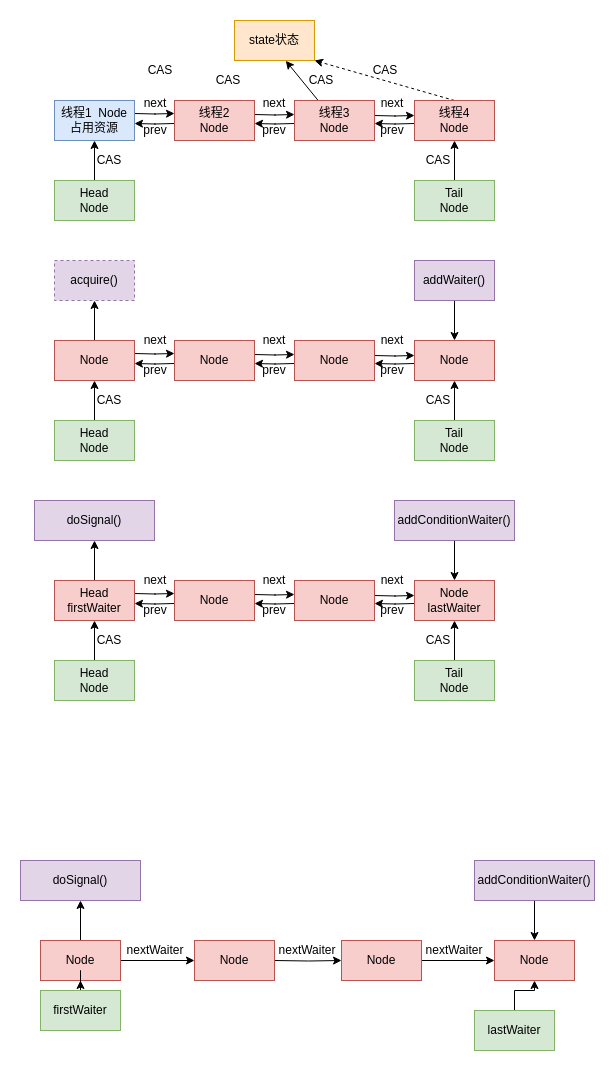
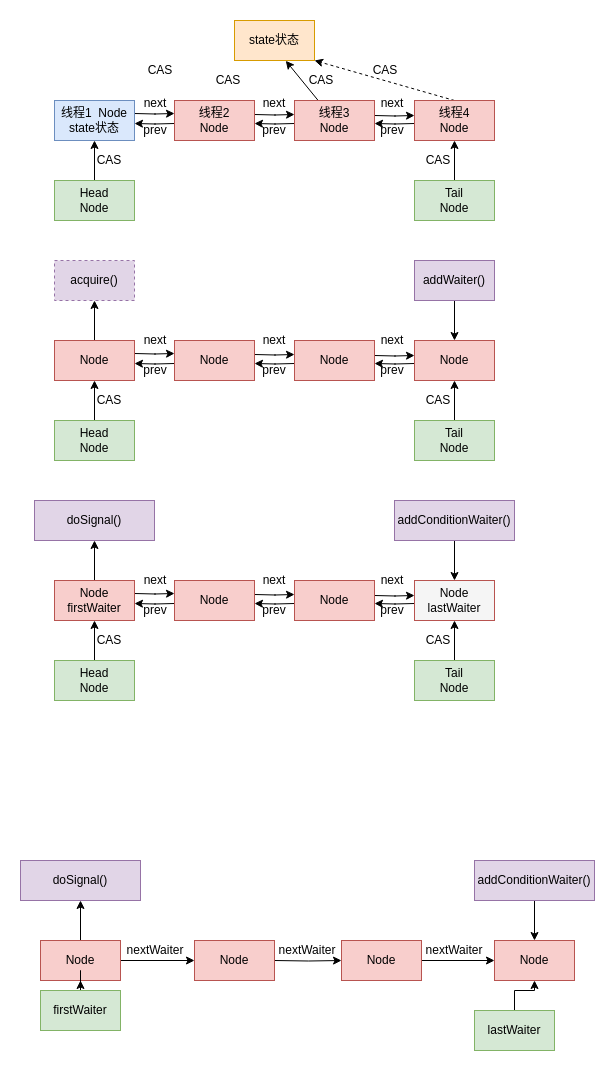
node "线程1 Node 占用资源": label "线程1 Node 占用资源" -> "线程1 Node state状态"
node "Head firstWaiter": label "Head firstWaiter" -> "Node firstWaiter"
node "Node lastWaiter": fillcolor #f8cecc -> #f5f5f5
